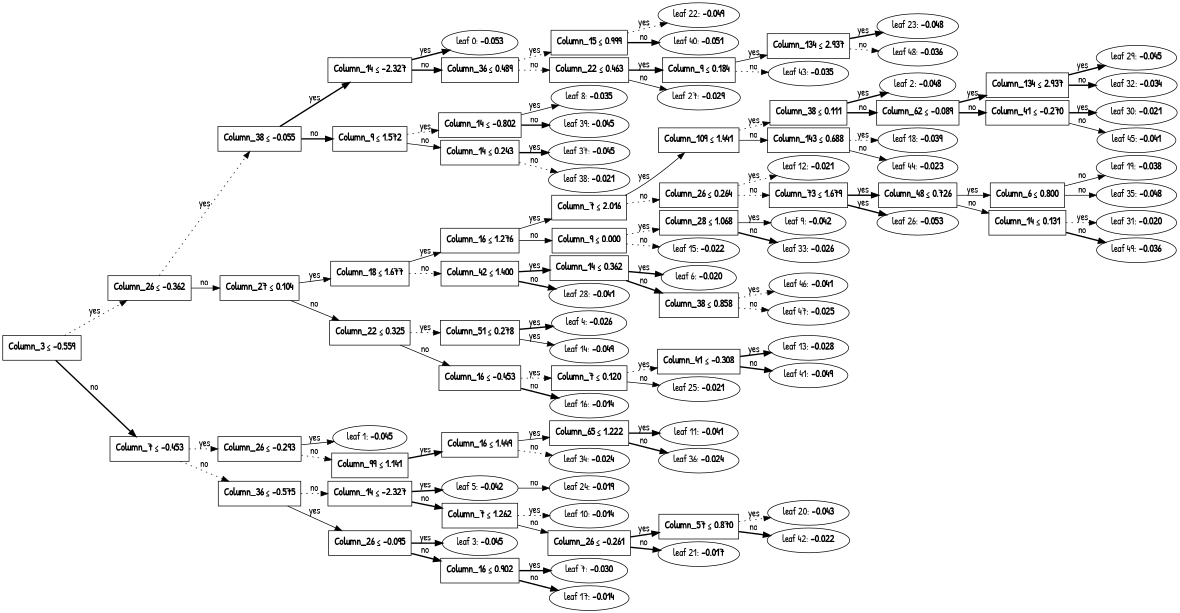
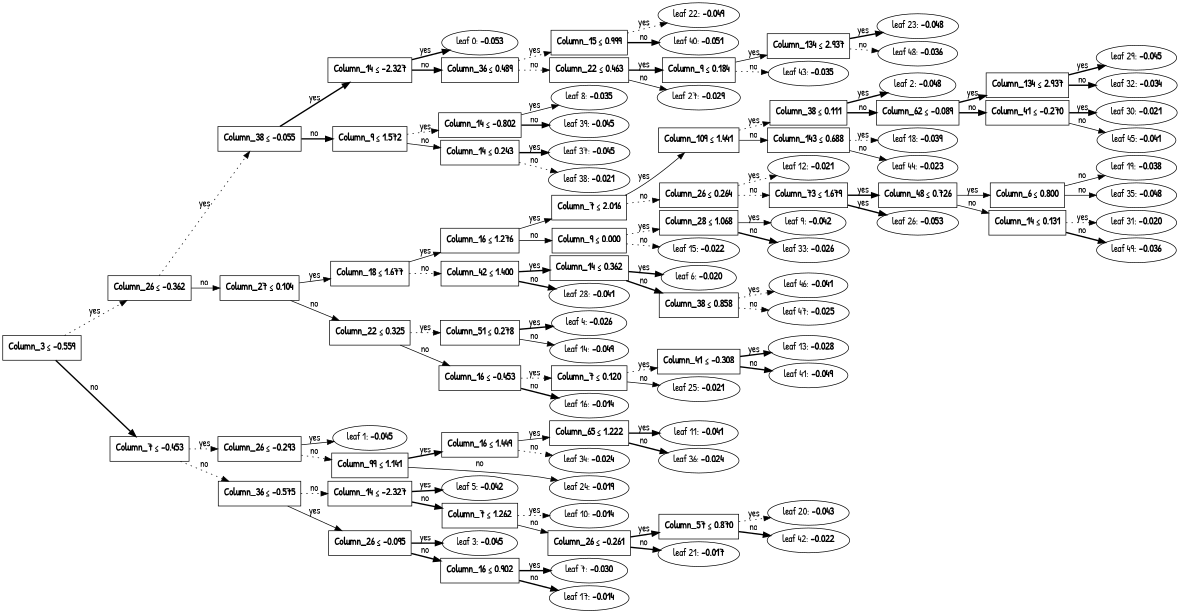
edge "Column_51" -> "leaf 14:": label "yes" -> "no"
edge "leaf 5:" -> "leaf 24:": now "Column_99" -> "leaf 24:"
